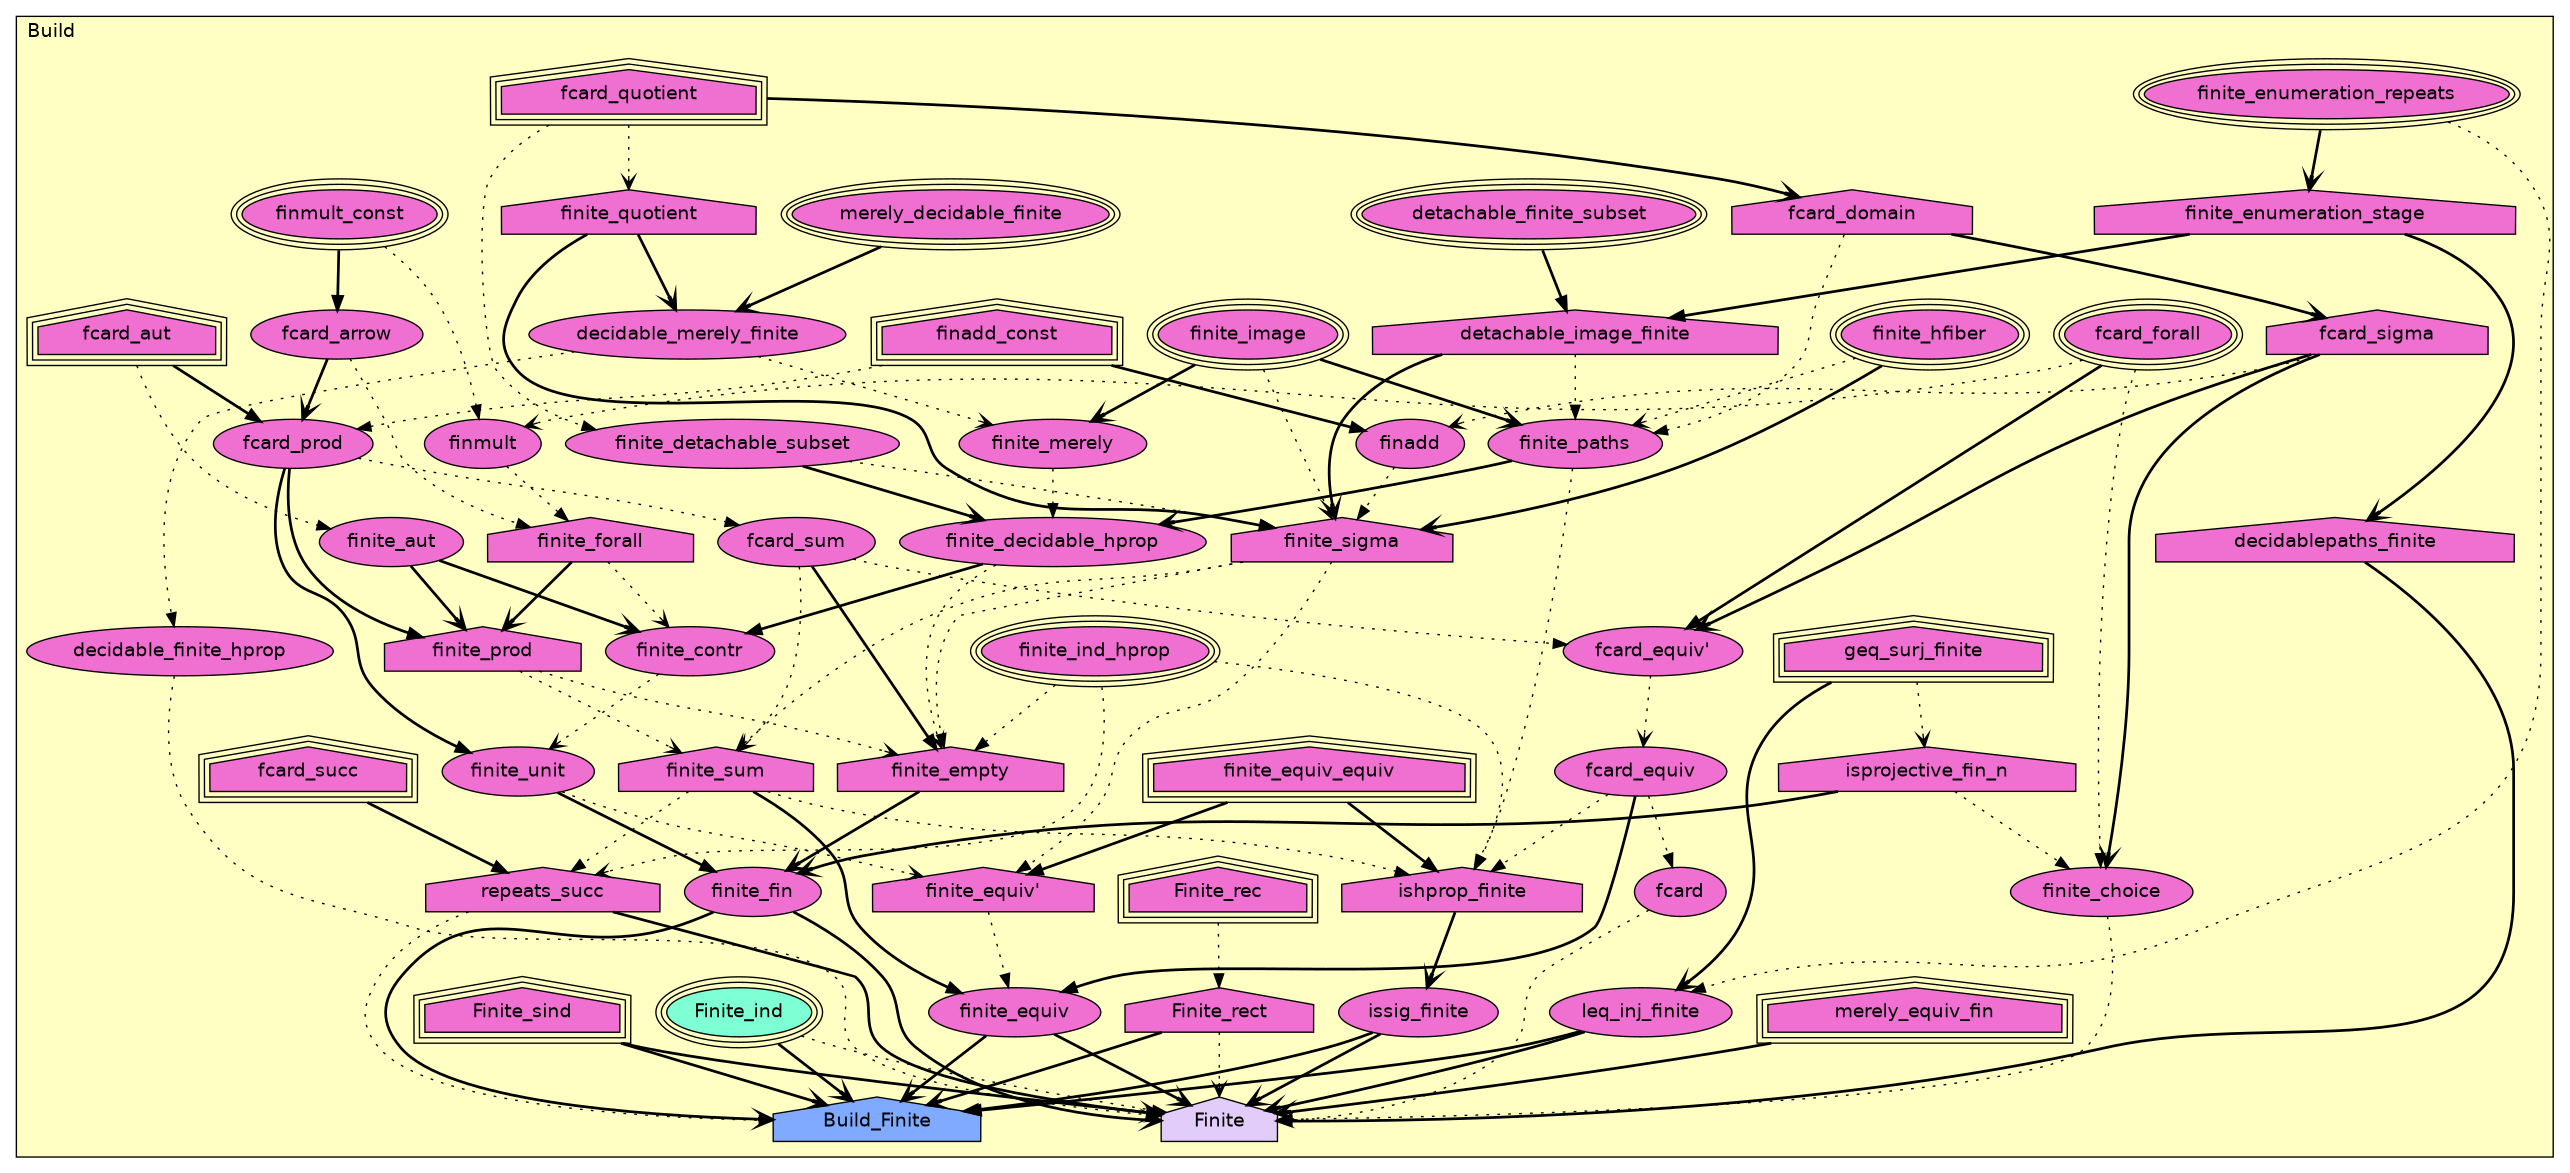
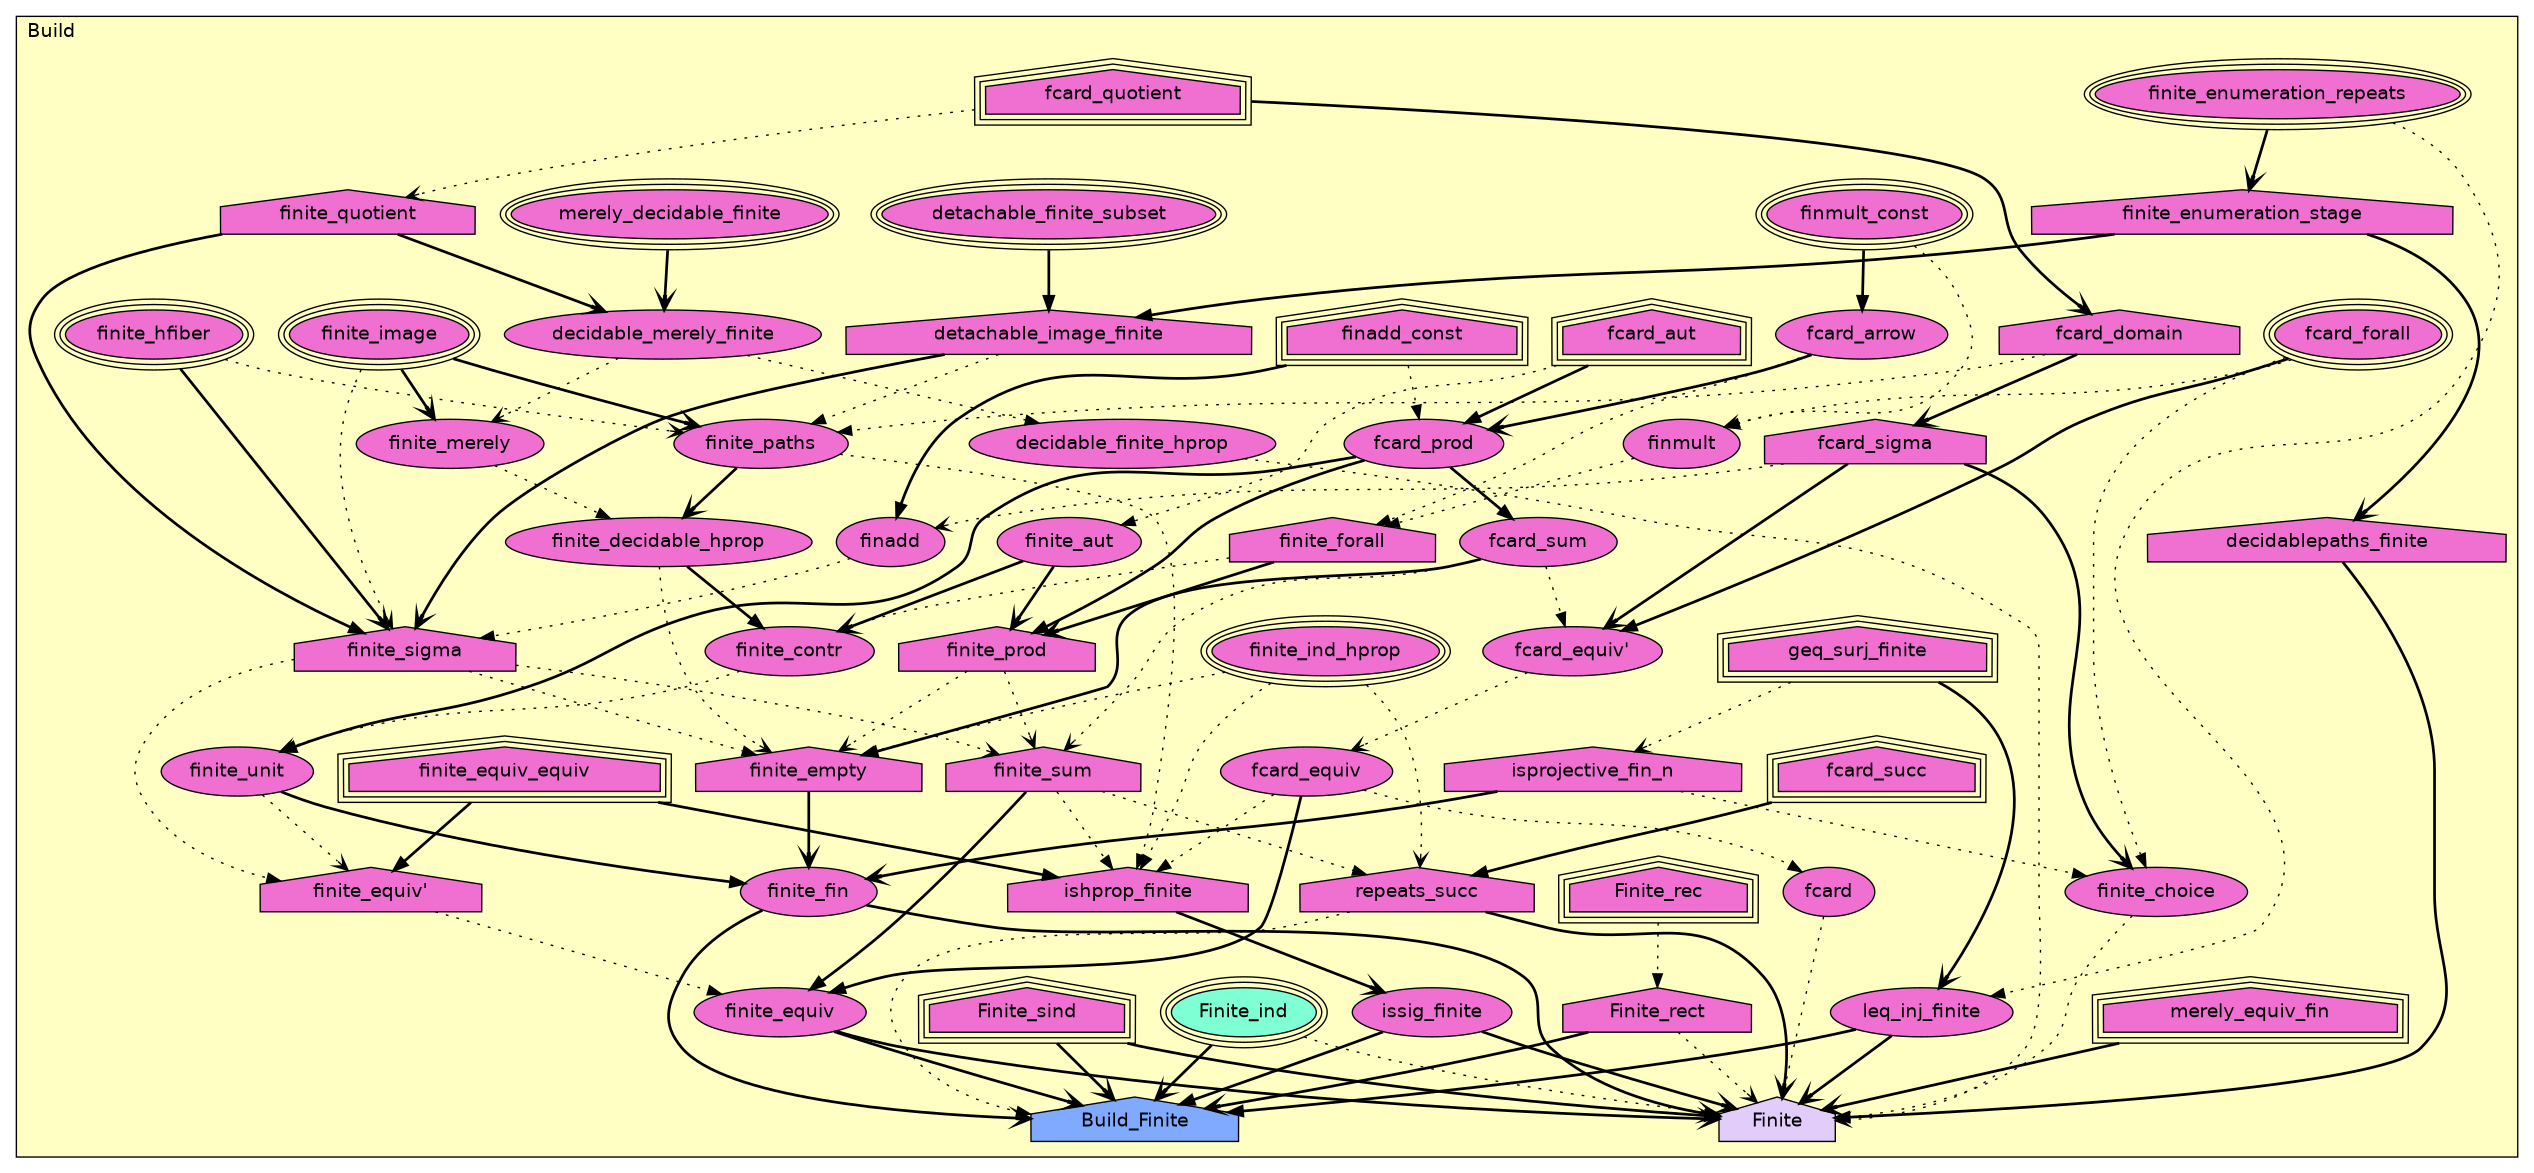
node "finite_detachable_subset": removed
edge "fcard_prod" -> "fcard_sum": style dotted -> bold
